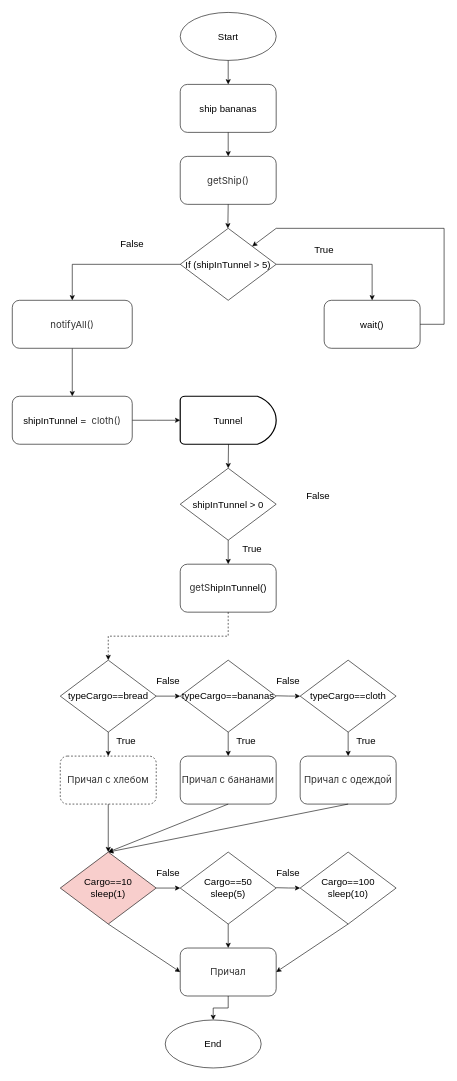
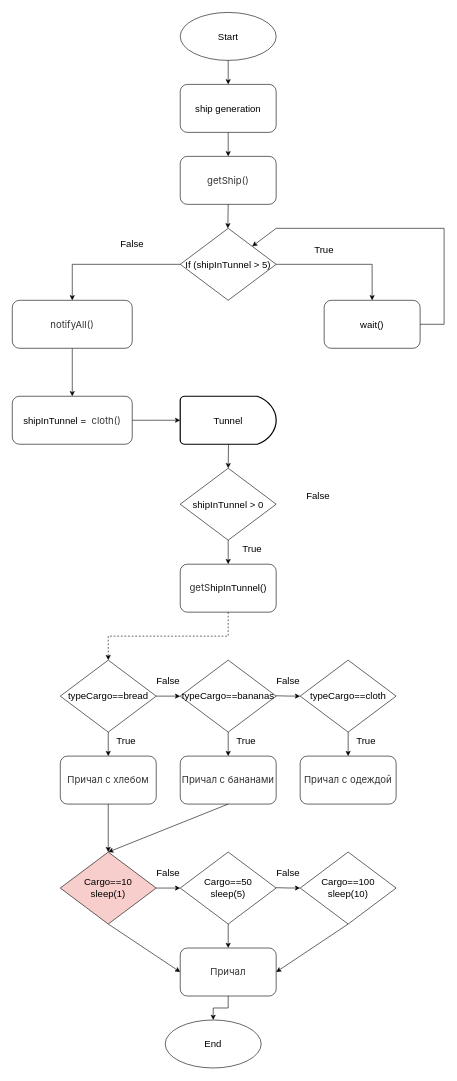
node "ship bananas": label "ship bananas" -> "ship generation"
node "Причал с хлебом": style dashed -> solid
edge "Причал с одеждой" -> "Cargo==10 sleep(1)": removed
